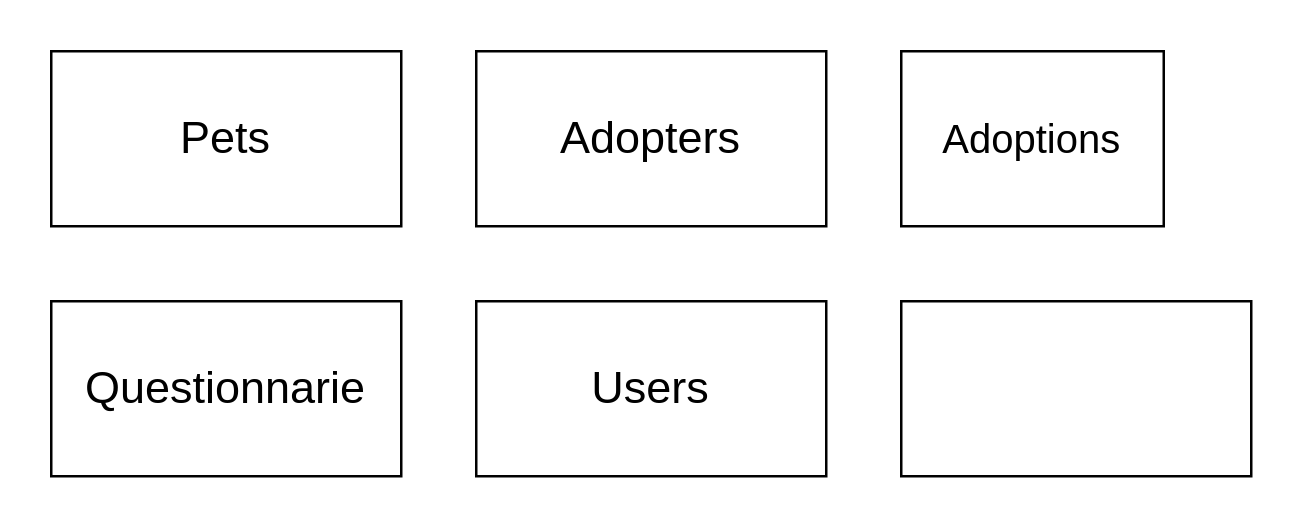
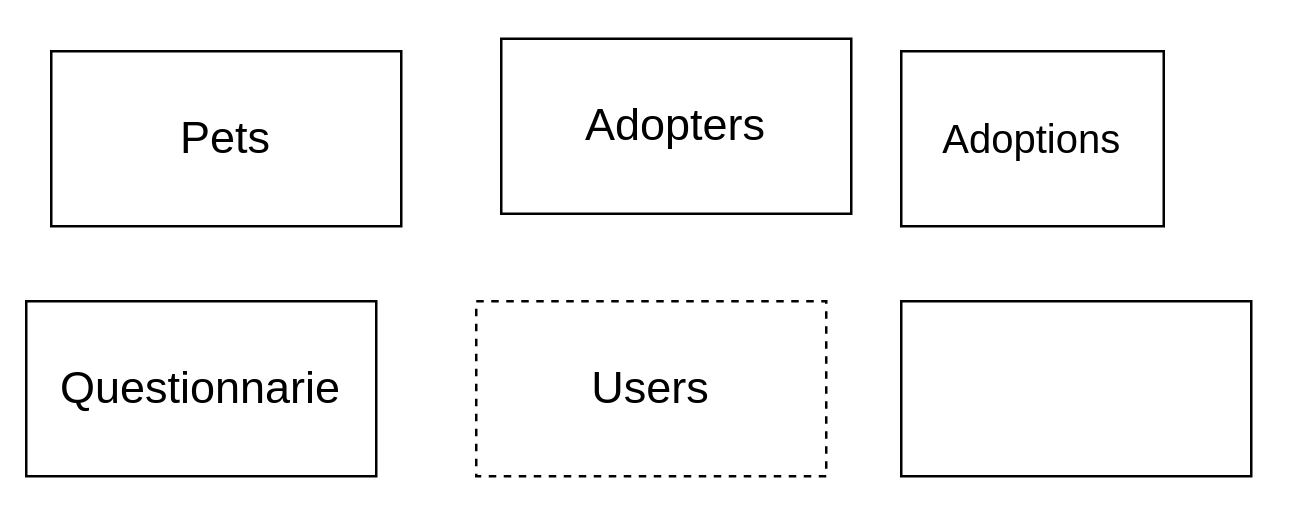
node "Adopters": moved (651, 139) -> (676, 126)
node "Questionnarie": moved (226, 389) -> (201, 389)
node "Users": style solid -> dashed
